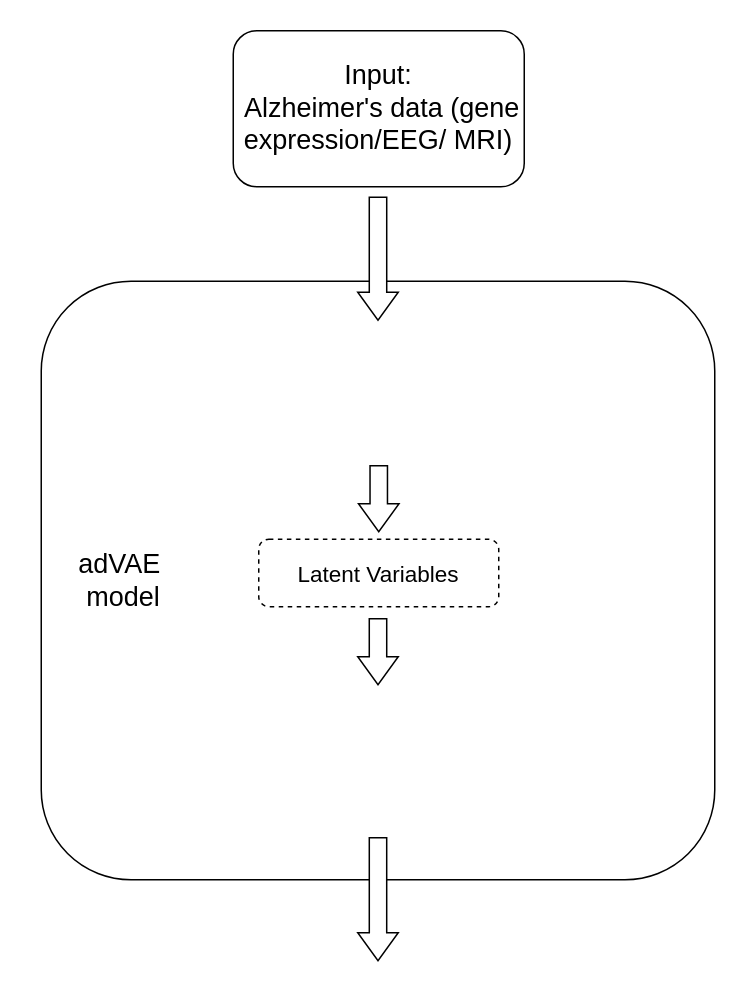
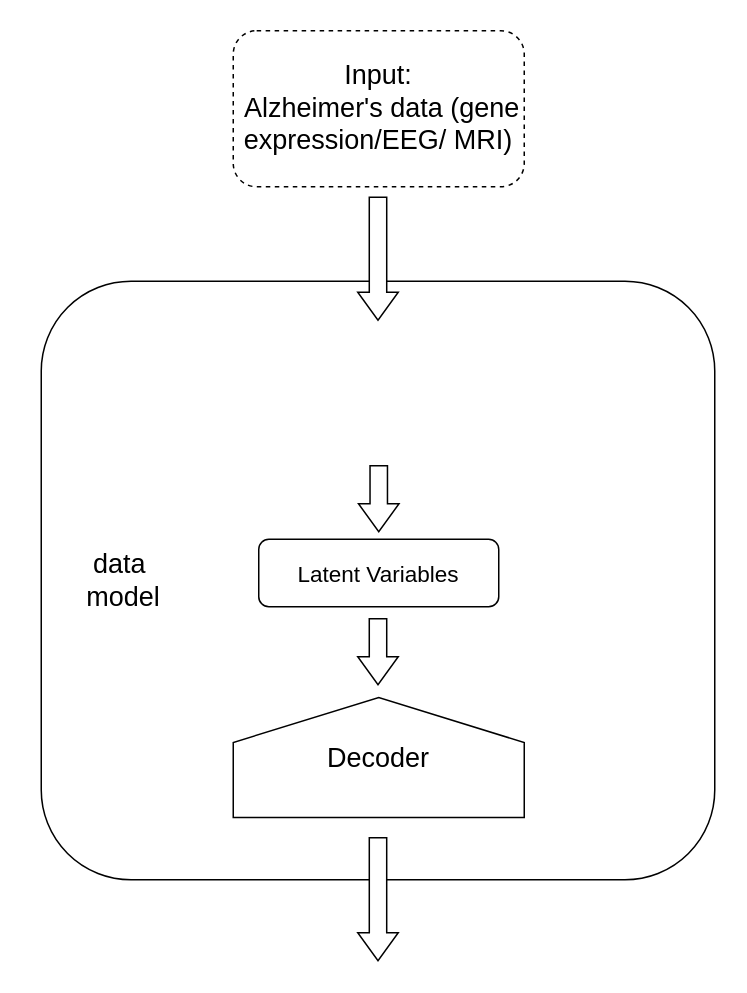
node "Input: Alzheimer's data (gene expression/EEG/ MRI)": style solid -> dashed
node "Latent Variables": style dashed -> solid
node "adVAE model": label "adVAE model" -> "data model"
node "Decoder": added
